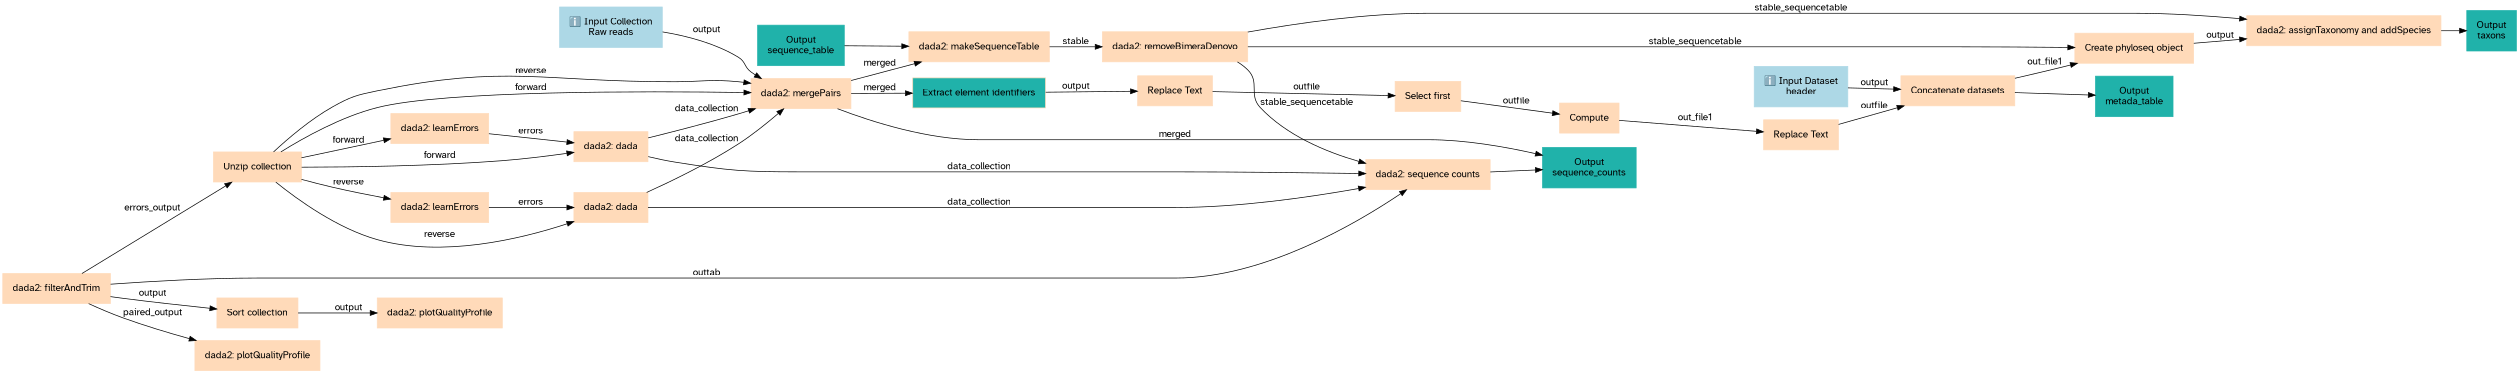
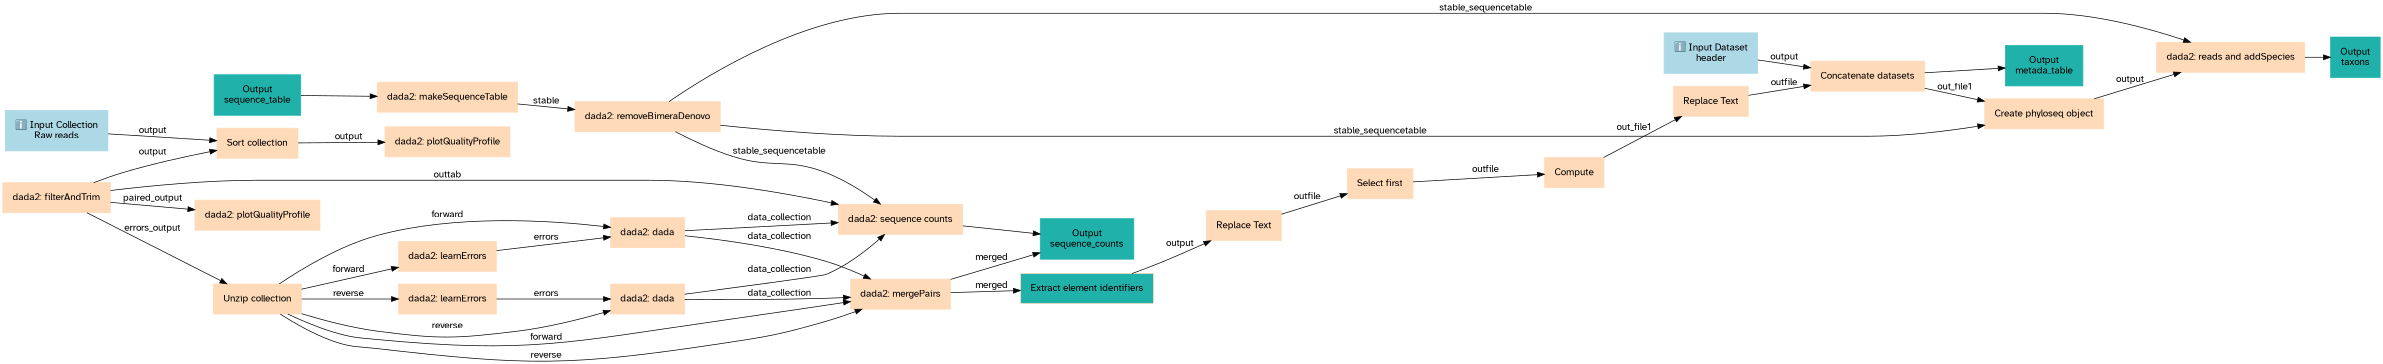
node "dada2: assignTaxonomy and addSpecies": label "dada2: assignTaxonomy and addSpecies" -> "dada2: reads and addSpecies"
edge "ℹ️ Input Collection Raw reads" -> "dada2: mergePairs": now "ℹ️ Input Collection Raw reads" -> "Sort collection"
edge "dada2: mergePairs" -> "dada2: makeSequenceTable": removed, label "merged"
